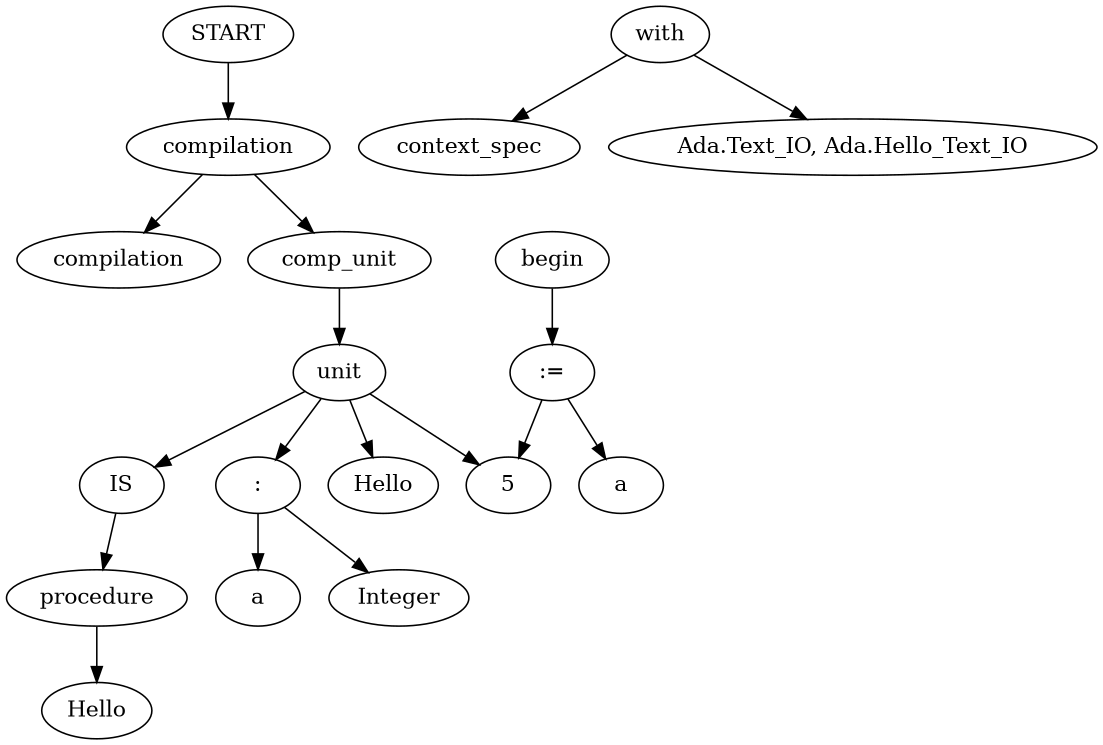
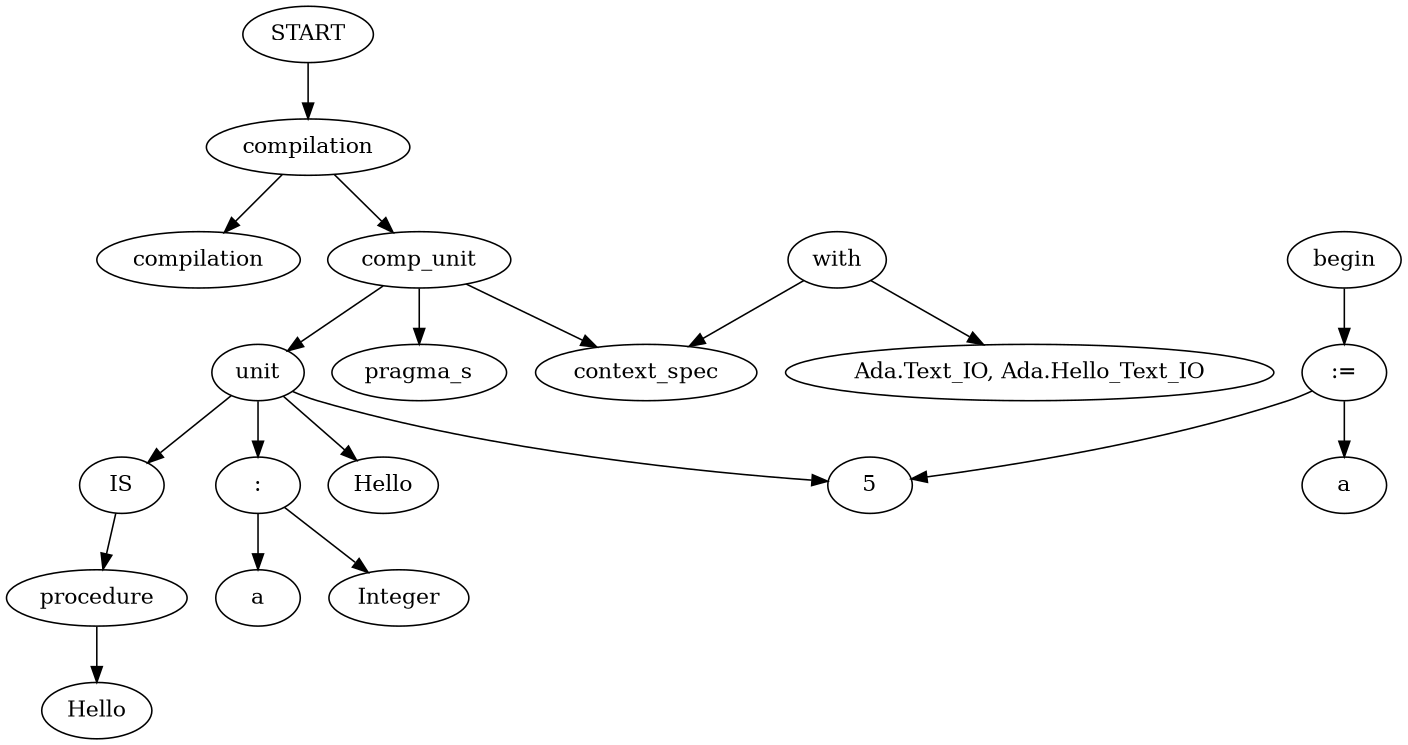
edge "comp_unit" -> "context_spec": added
node "pragma_s": added
